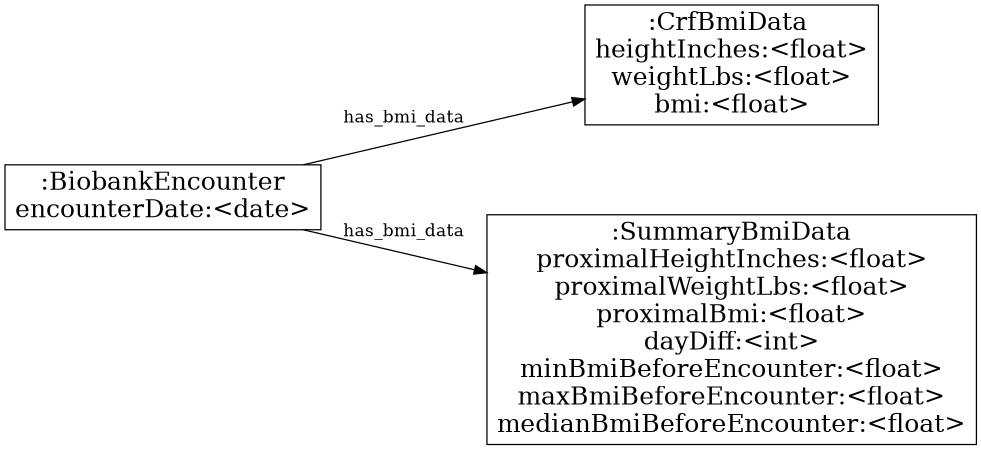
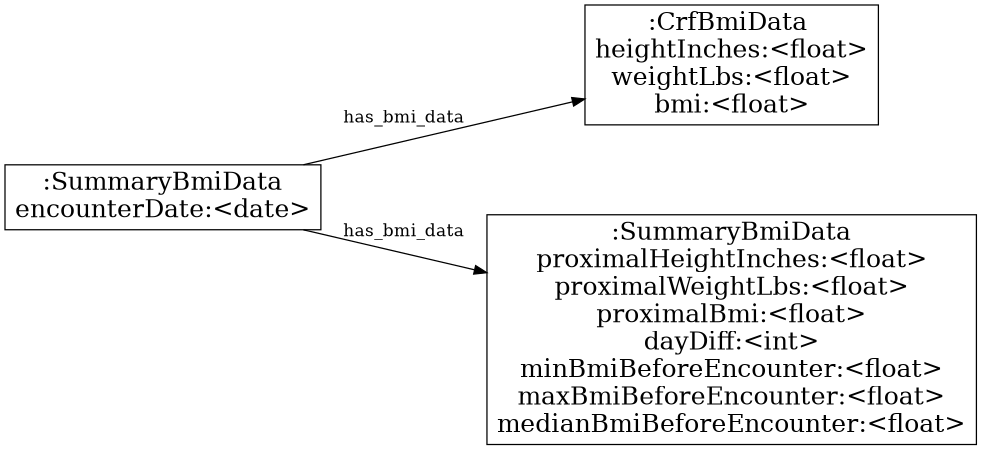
node ":BiobankEncounter encounterDate:<date>": label ":BiobankEncounter encounterDate:<date>" -> ":SummaryBmiData encounterDate:<date>"
